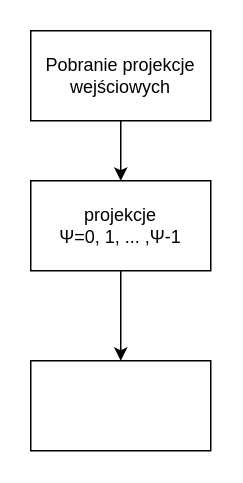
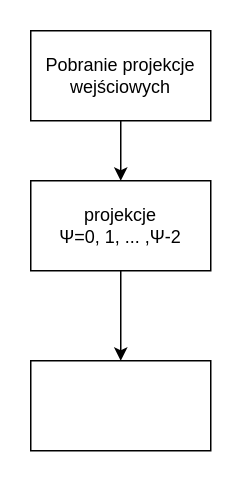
node "projekcje Ψ=0, 1, ... ,Ψ-1": label "projekcje Ψ=0, 1, ... ,Ψ-1" -> "projekcje Ψ=0, 1, ... ,Ψ-2"
